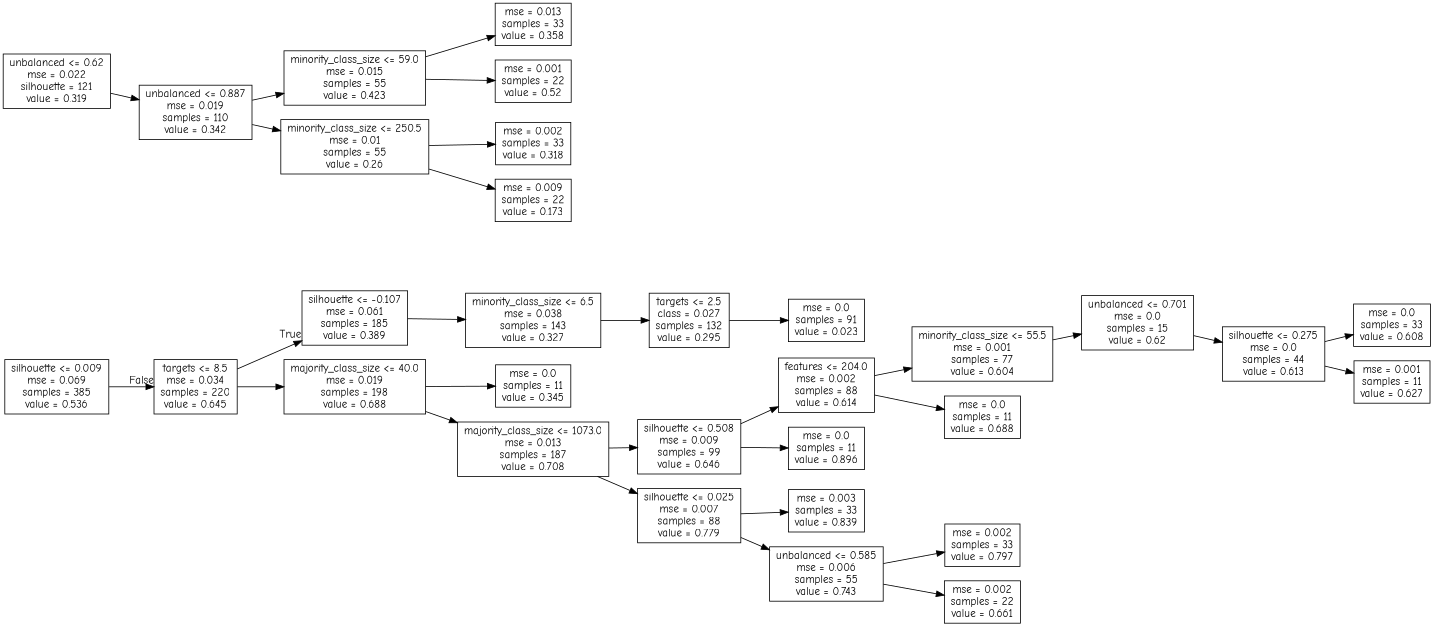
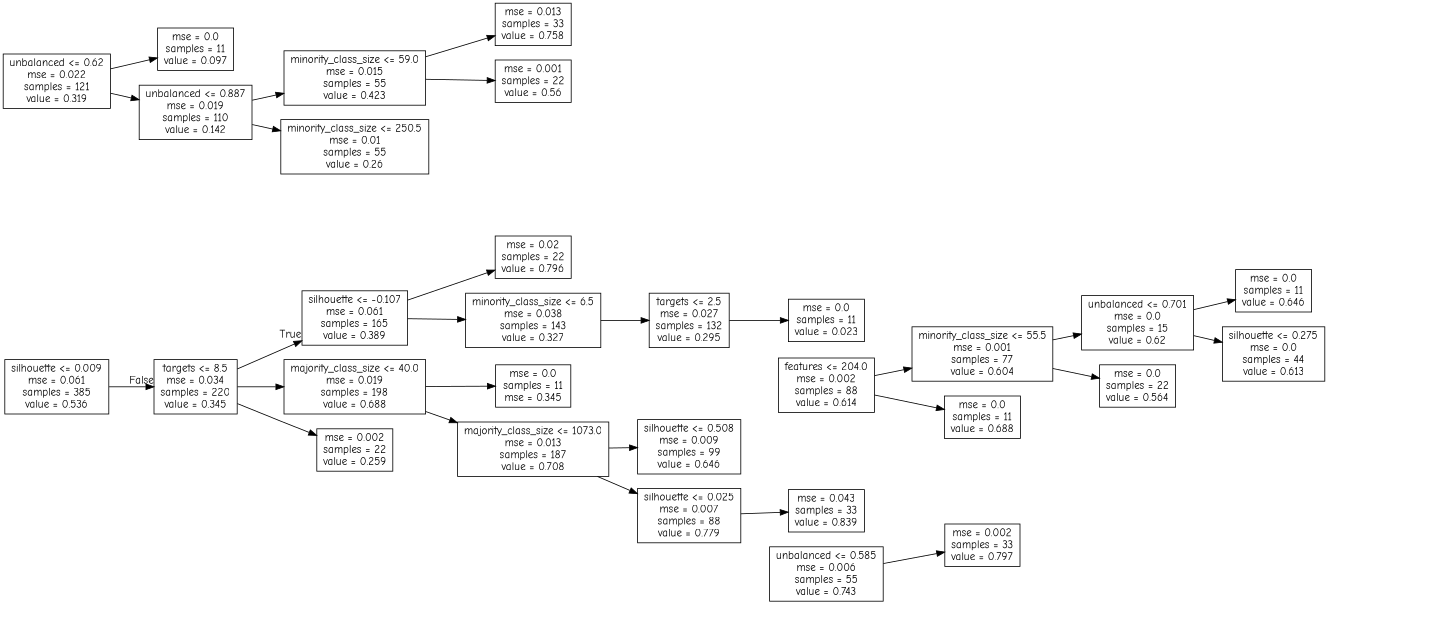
node "mse = 0.013 samples = 33 value = 0.358": label "mse = 0.013 samples = 33 value = 0.358" -> "mse = 0.013 samples = 33 value = 0.758"
node "mse = 0.0 samples = 11 value = 0.097": added
node "unbalanced <= 0.62 mse = 0.022 silhouette = 121 value = 0.319": label "unbalanced <= 0.62 mse = 0.022 silhouette = 121 value = 0.319" -> "unbalanced <= 0.62 mse = 0.022 samples = 121 value = 0.319"
node "mse = 0.001 samples = 22 value = 0.52": label "mse = 0.001 samples = 22 value = 0.52" -> "mse = 0.001 samples = 22 value = 0.56"
node "unbalanced <= 0.887 mse = 0.019 samples = 110 value = 0.342": label "unbalanced <= 0.887 mse = 0.019 samples = 110 value = 0.342" -> "unbalanced <= 0.887 mse = 0.019 samples = 110 value = 0.142"
node "mse = 0.002 samples = 33 value = 0.318": removed
node "mse = 0.009 samples = 22 value = 0.173": removed
node "mse = 0.02 samples = 22 value = 0.796": added
node "mse = 0.0 samples = 11 value = 0.646": added
node "silhouette <= -0.107 mse = 0.061 samples = 185 value = 0.389": label "silhouette <= -0.107 mse = 0.061 samples = 185 value = 0.389" -> "silhouette <= -0.107 mse = 0.061 samples = 165 value = 0.389"
node "targets <= 2.5 class = 0.027 samples = 132 value = 0.295": label "targets <= 2.5 class = 0.027 samples = 132 value = 0.295" -> "targets <= 2.5 mse = 0.027 samples = 132 value = 0.295"
node "mse = 0.0 samples = 91 value = 0.023": label "mse = 0.0 samples = 91 value = 0.023" -> "mse = 0.0 samples = 11 value = 0.023"
node "mse = 0.0 samples = 33 value = 0.608": removed
node "mse = 0.001 samples = 11 value = 0.627": removed
node "mse = 0.0 samples = 11 value = 0.345": label "mse = 0.0 samples = 11 value = 0.345" -> "mse = 0.0 samples = 11 mse = 0.345"
node "mse = 0.0 samples = 22 value = 0.564": added
node "silhouette <= 0.009 mse = 0.069 samples = 385 value = 0.536": label "silhouette <= 0.009 mse = 0.069 samples = 385 value = 0.536" -> "silhouette <= 0.009 mse = 0.061 samples = 385 value = 0.536"
node "targets <= 8.5 mse = 0.034 samples = 220 value = 0.645": label "targets <= 8.5 mse = 0.034 samples = 220 value = 0.645" -> "targets <= 8.5 mse = 0.034 samples = 220 value = 0.345"
edge "silhouette <= 0.508 mse = 0.009 samples = 99 value = 0.646" -> "features <= 204.0 mse = 0.002 samples = 88 value = 0.614": removed
node "mse = 0.0 samples = 11 value = 0.896": removed
node "mse = 0.002 samples = 22 value = 0.259": added
node "mse = 0.003 samples = 33 value = 0.839": label "mse = 0.003 samples = 33 value = 0.839" -> "mse = 0.043 samples = 33 value = 0.839"
edge "silhouette <= 0.025 mse = 0.007 samples = 88 value = 0.779" -> "unbalanced <= 0.585 mse = 0.006 samples = 55 value = 0.743": removed
node "mse = 0.002 samples = 22 value = 0.661": removed
